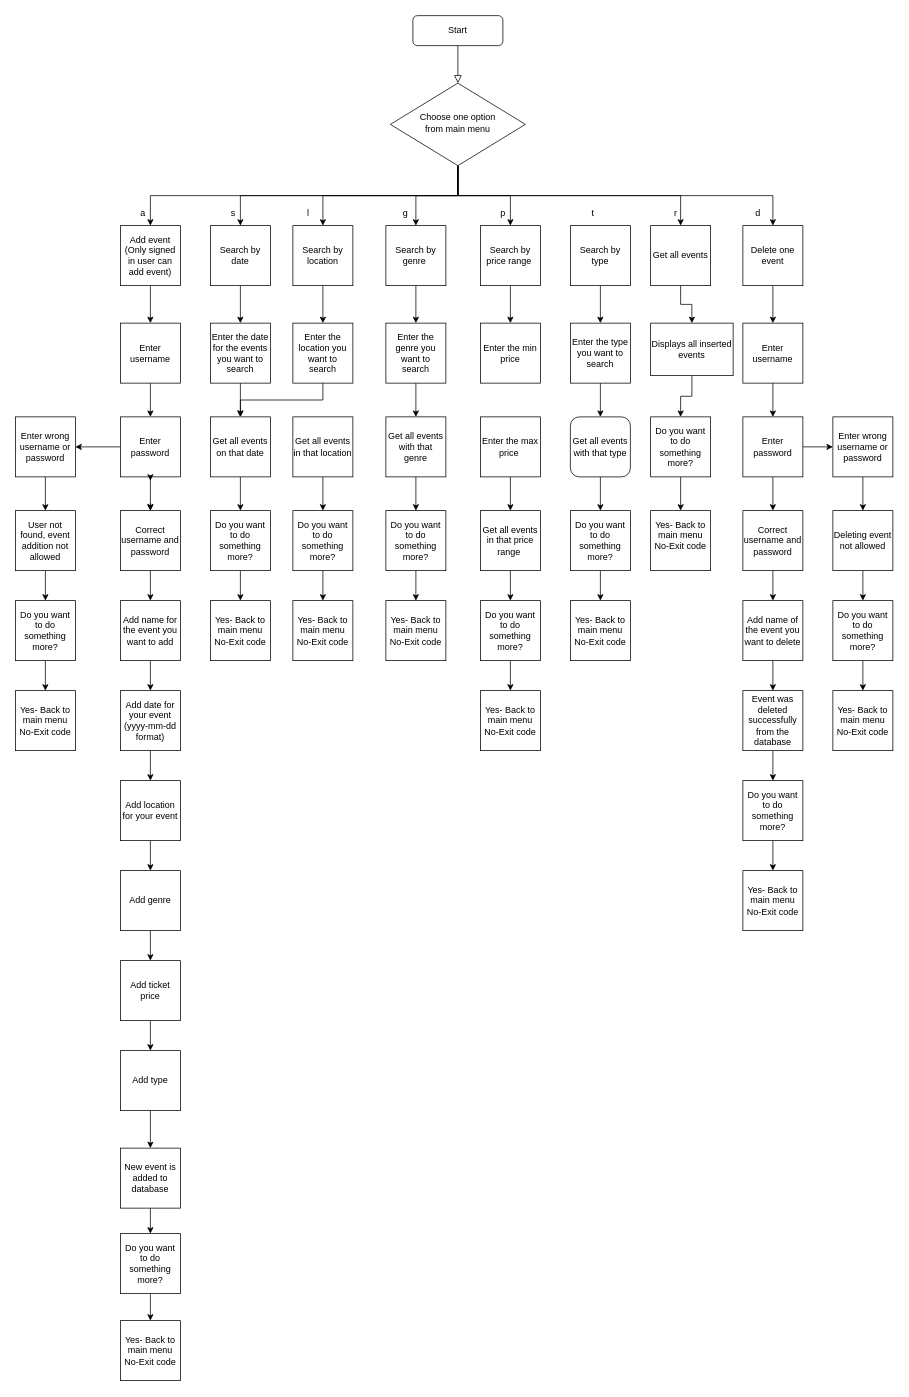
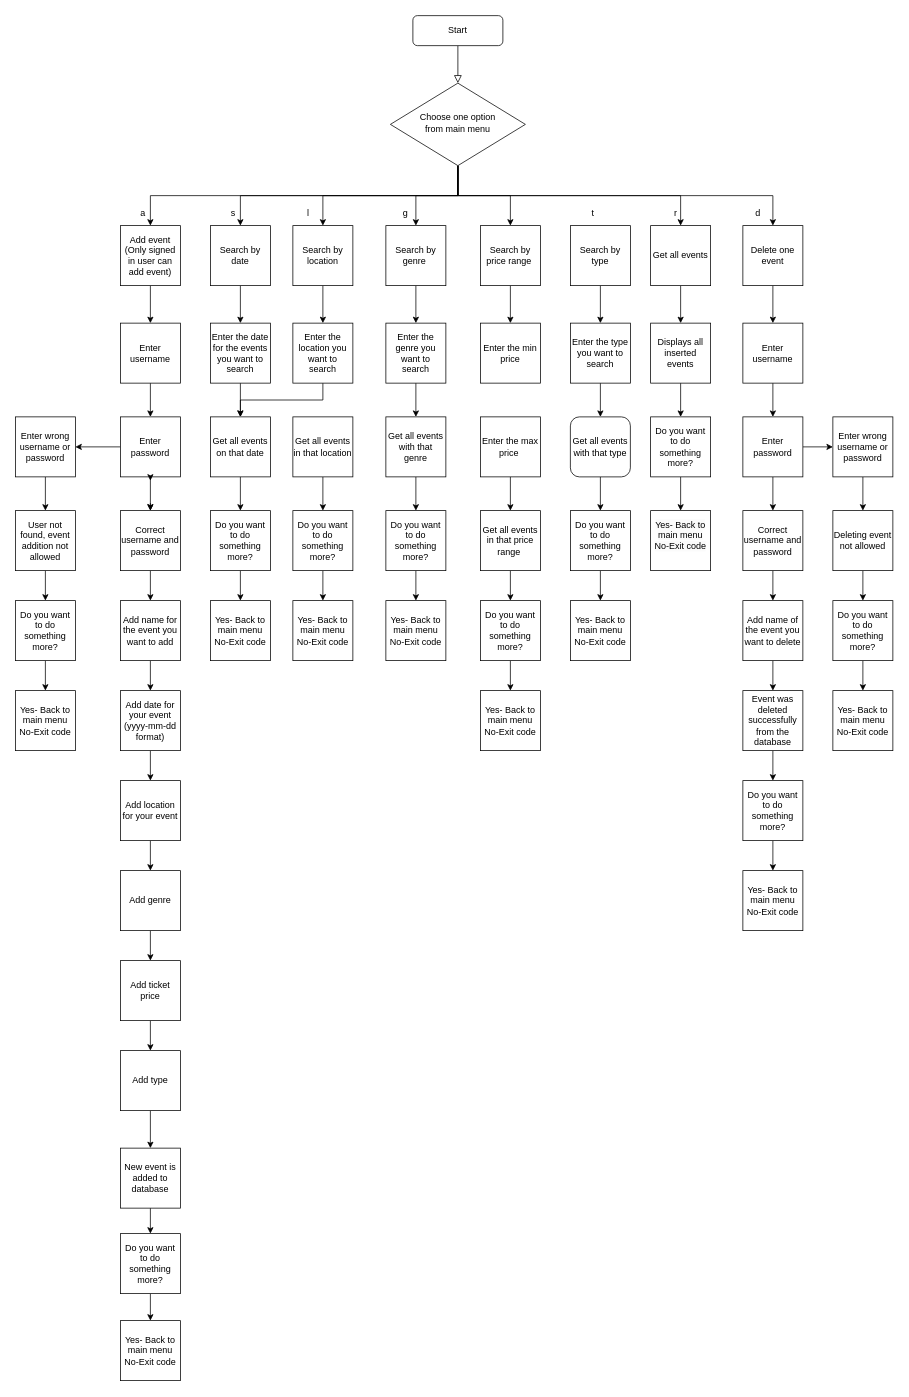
node "p": removed
node "Displays all inserted events": size 83x53 -> 60x60
